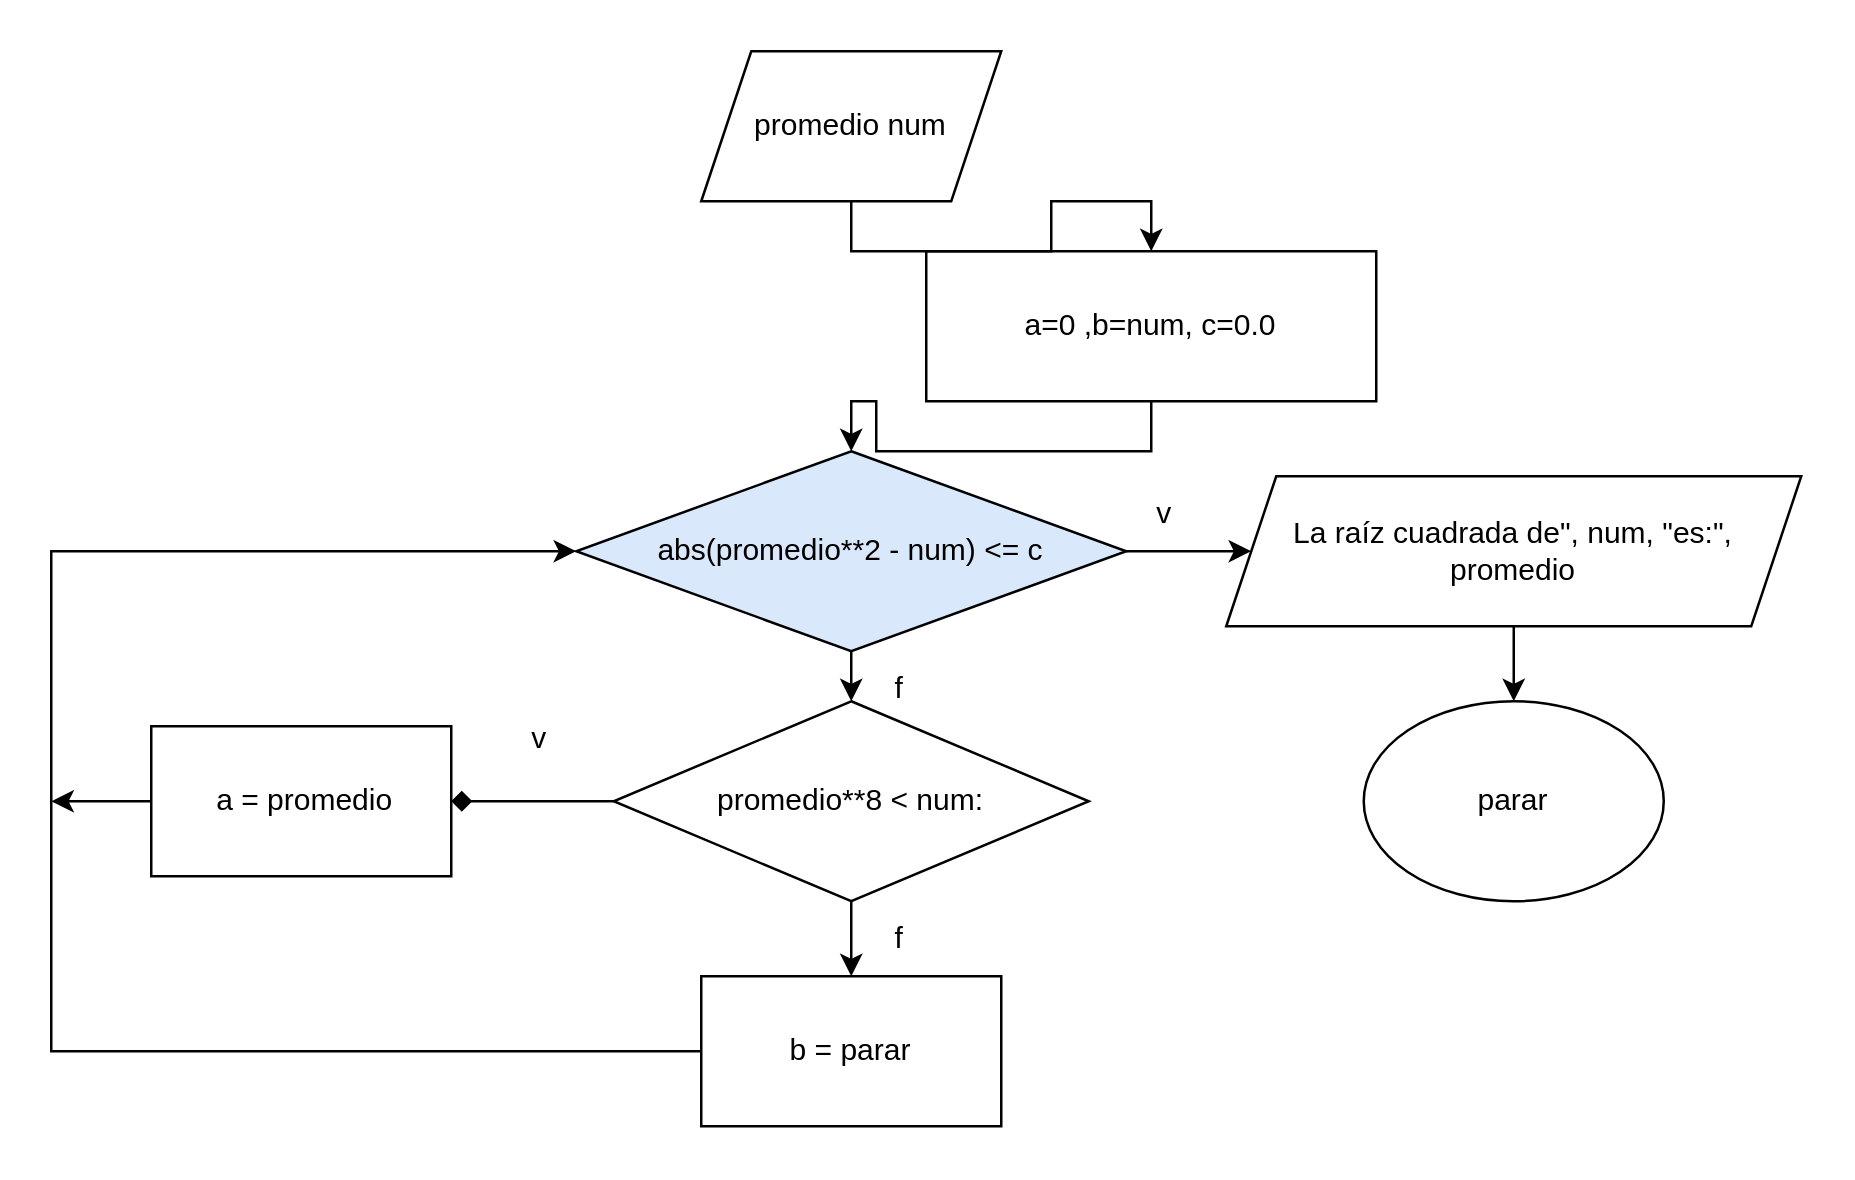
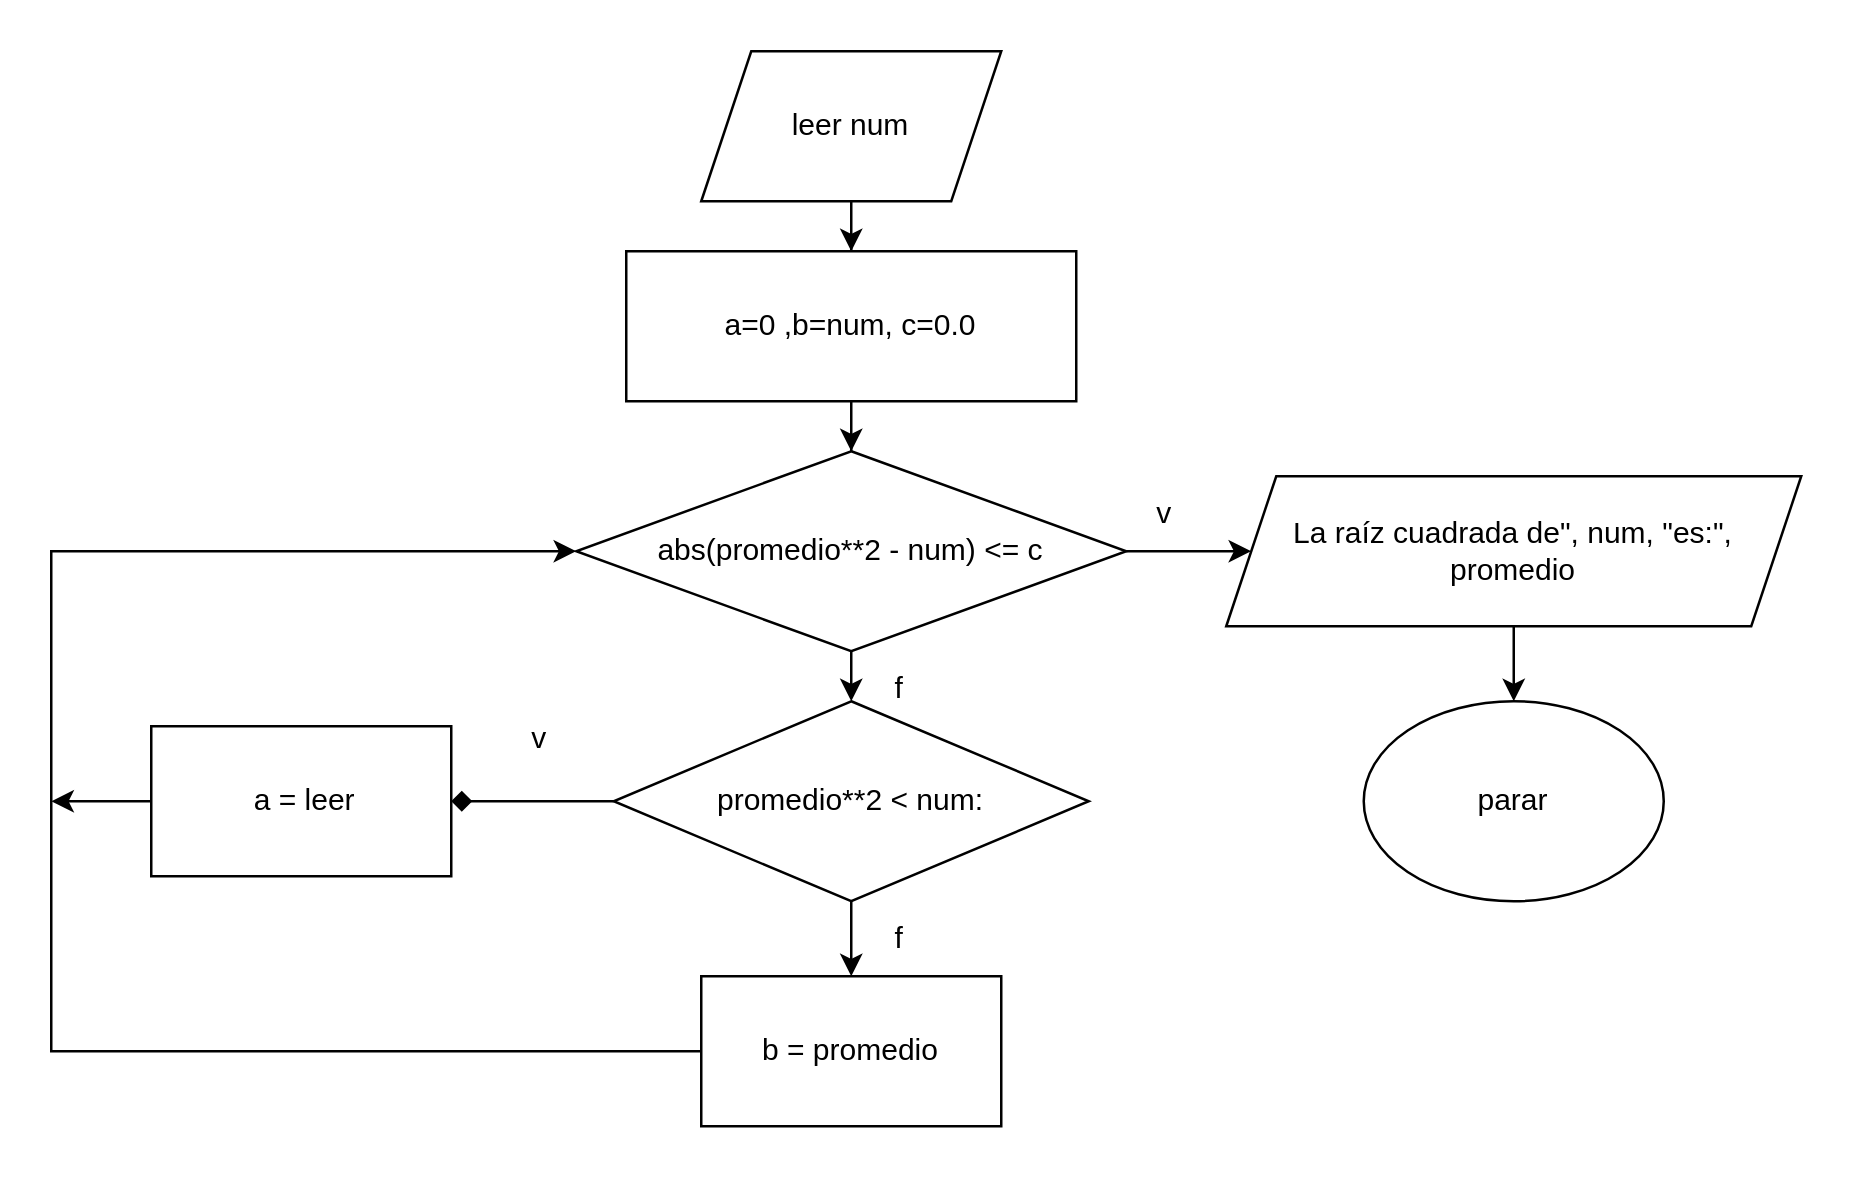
node "promedio num": label "promedio num" -> "leer num"
node "a=0 ,b=num, c=0.0": moved (1151, 326) -> (851, 326)
node "abs(promedio**2 - num) <= c": fillcolor #dae8fc -> #ffffff
node "a = promedio": label "a = promedio" -> "a = leer"
node "promedio**8 < num:": label "promedio**8 < num:" -> "promedio**2 < num:"
node "b = parar": label "b = parar" -> "b = promedio"
